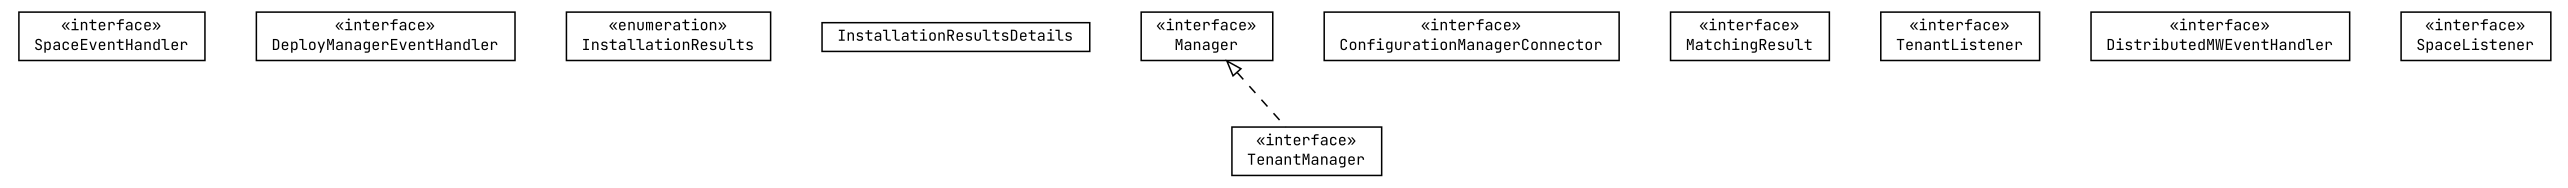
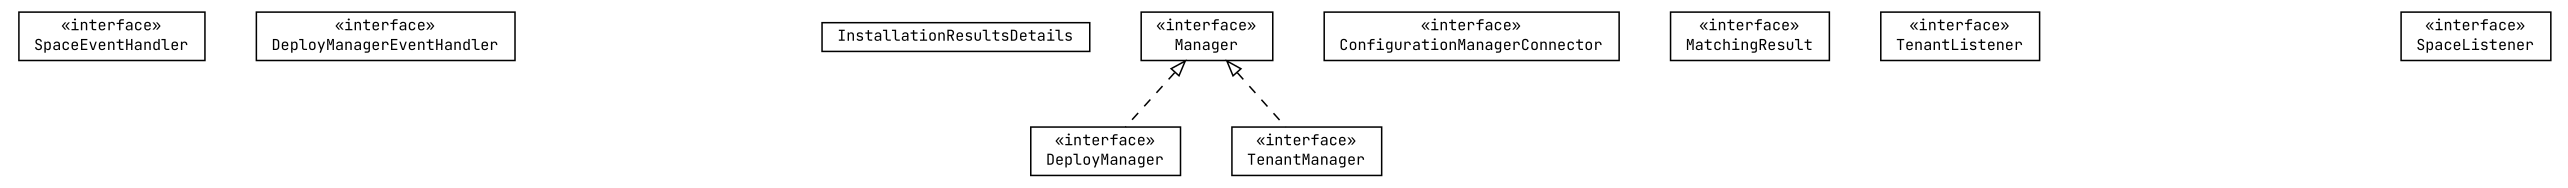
node "InstallationResults": removed
node "DistributedMWEventHandler": removed
node "DeployManager": added
